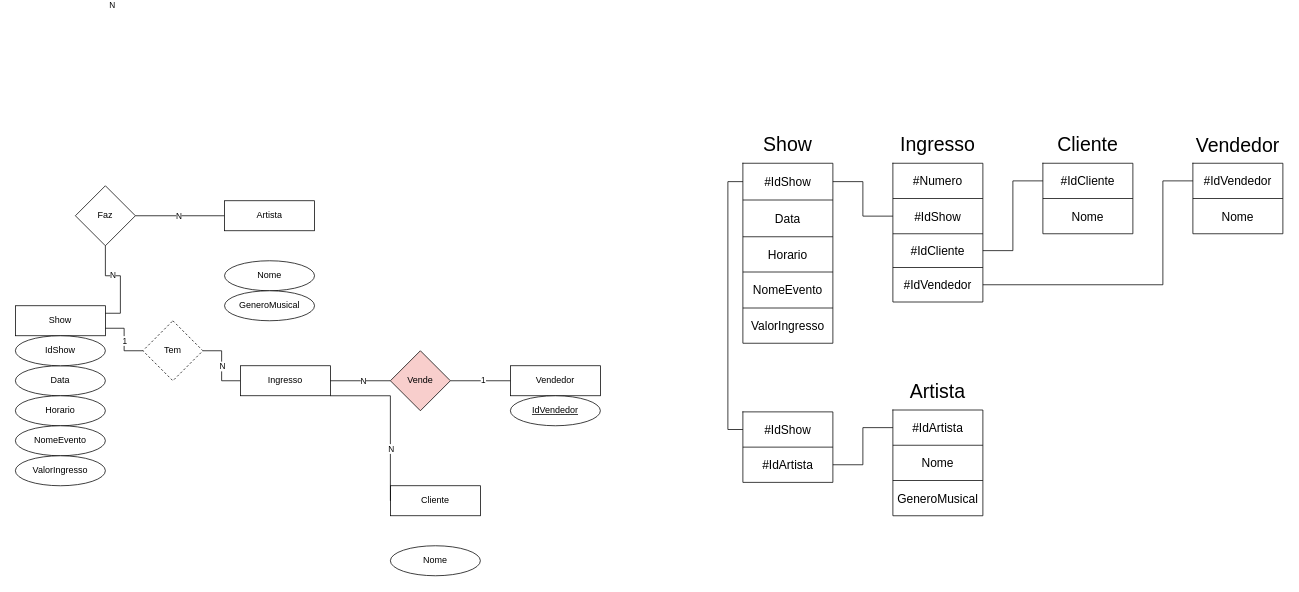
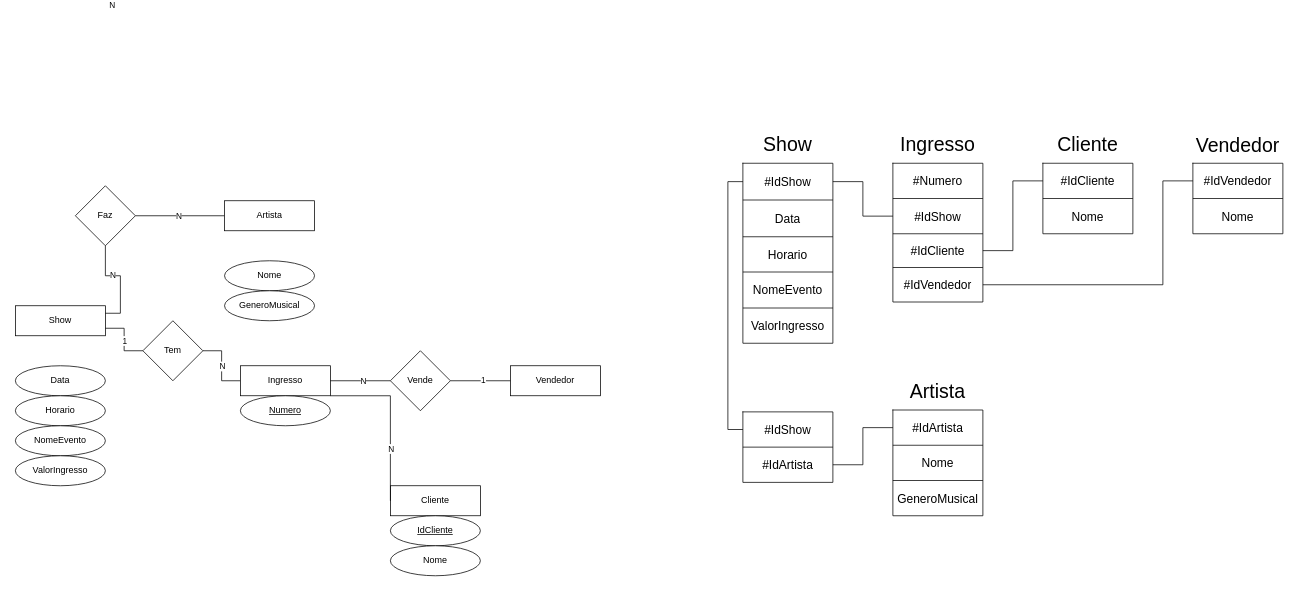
node "IdShow": removed
node "Tem": style dashed -> solid
node "Vende": fillcolor #f8cecc -> #ffffff
node "Numero": added
node "IdVendedor": removed
node "IdCliente": added
